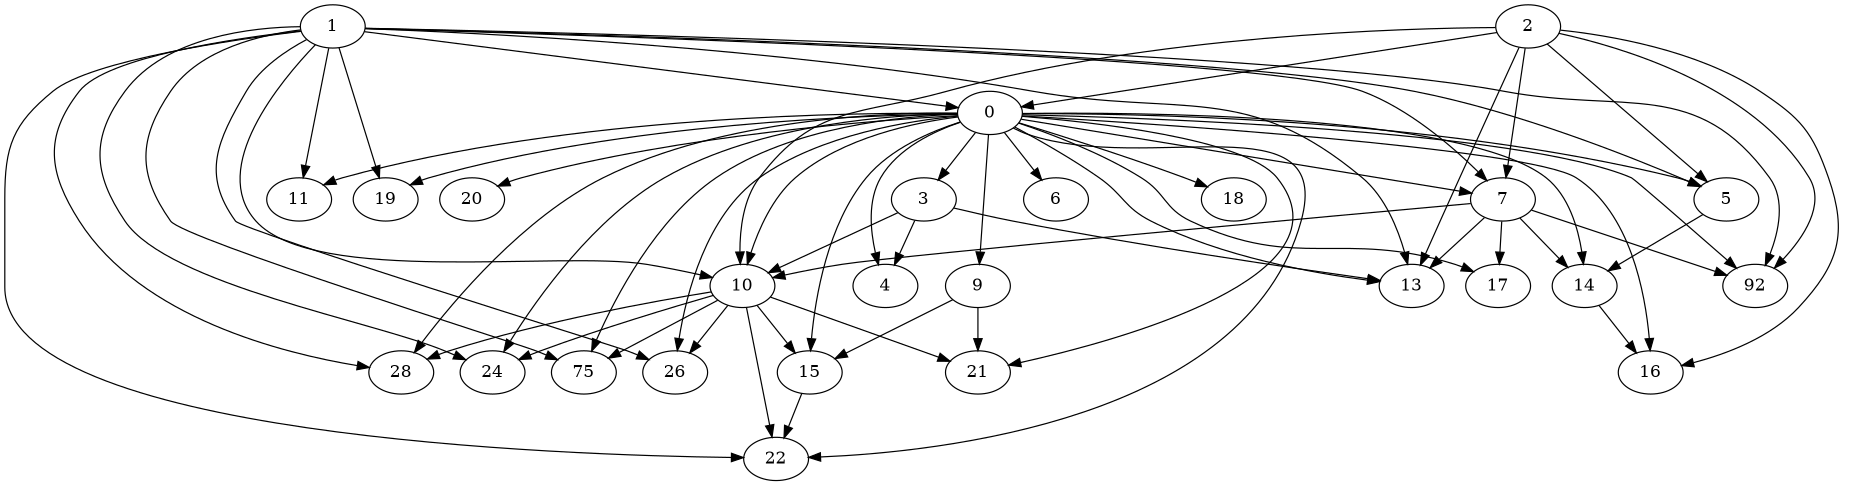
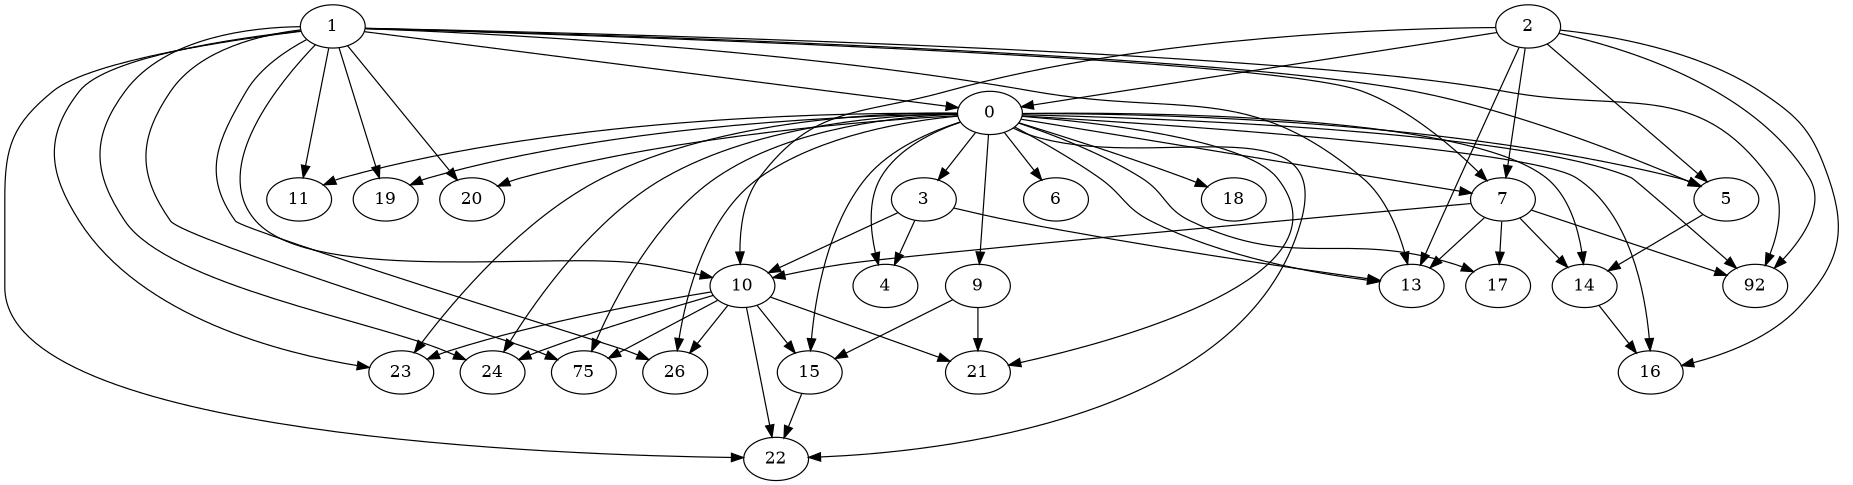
edge "1" -> "20": added
edge "0" -> "10": removed
node "28": label "28" -> "23"
